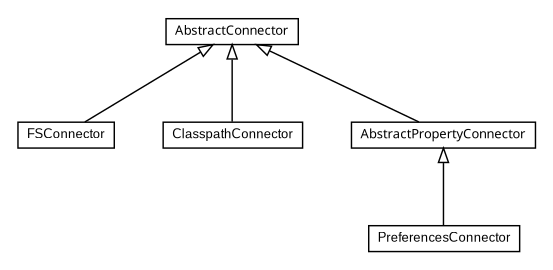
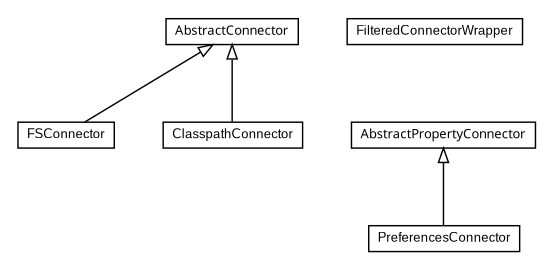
node "FilteredConnectorWrapper": added
edge "AbstractPropertyConnector" -> "AbstractConnector": removed
